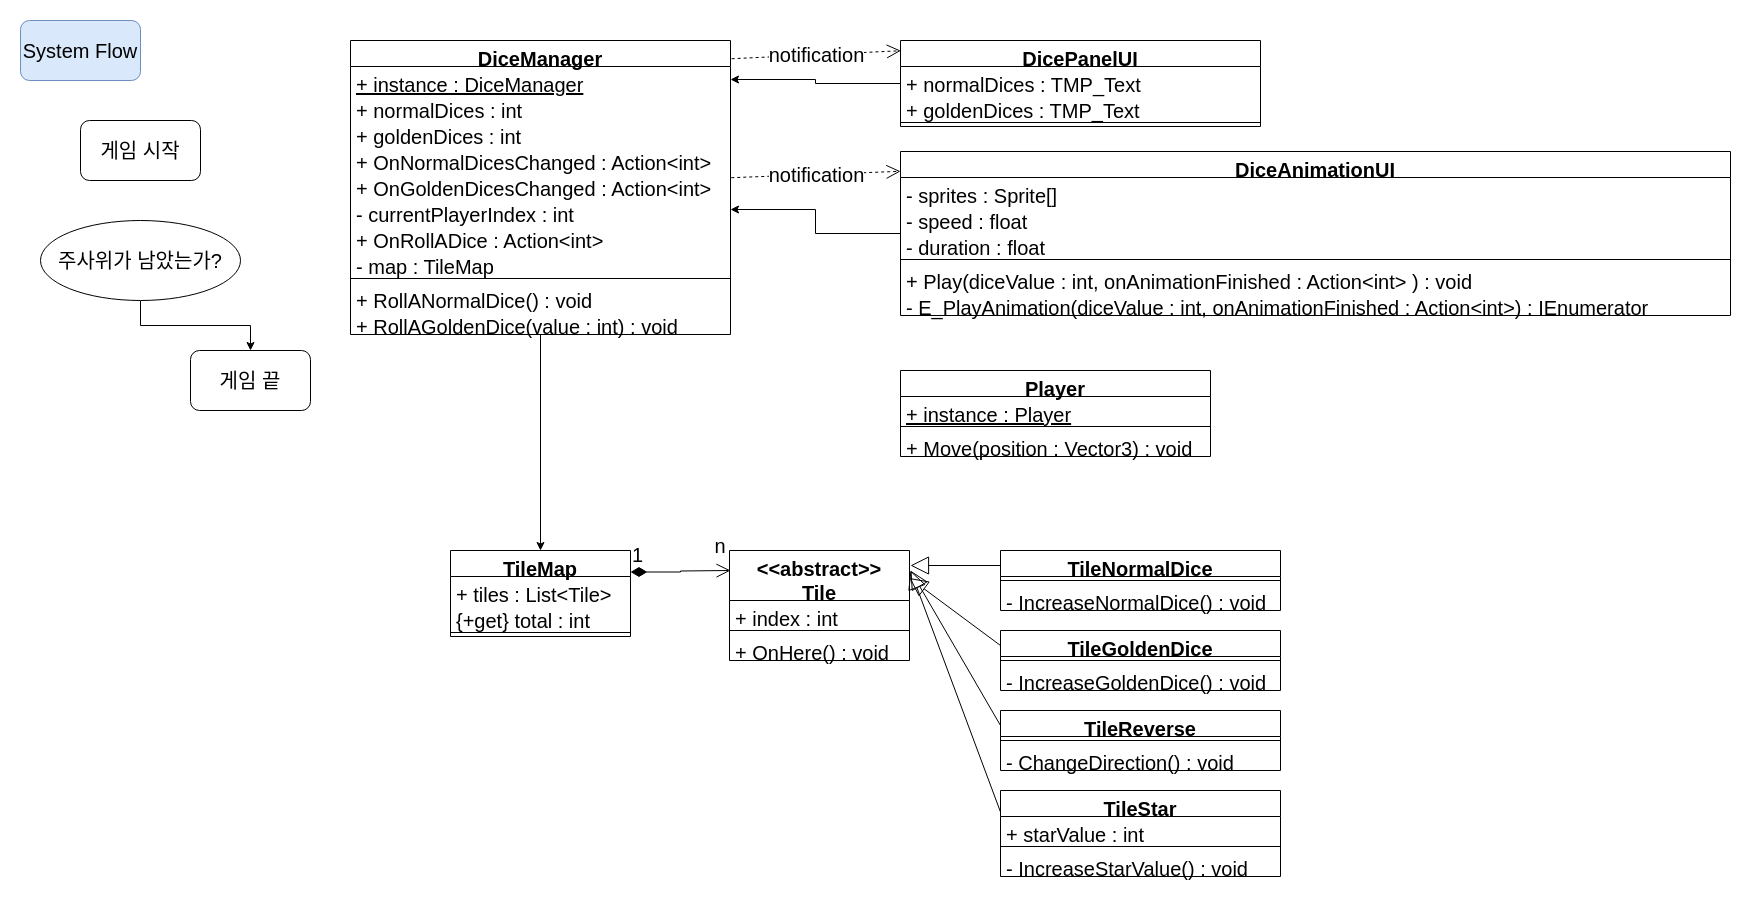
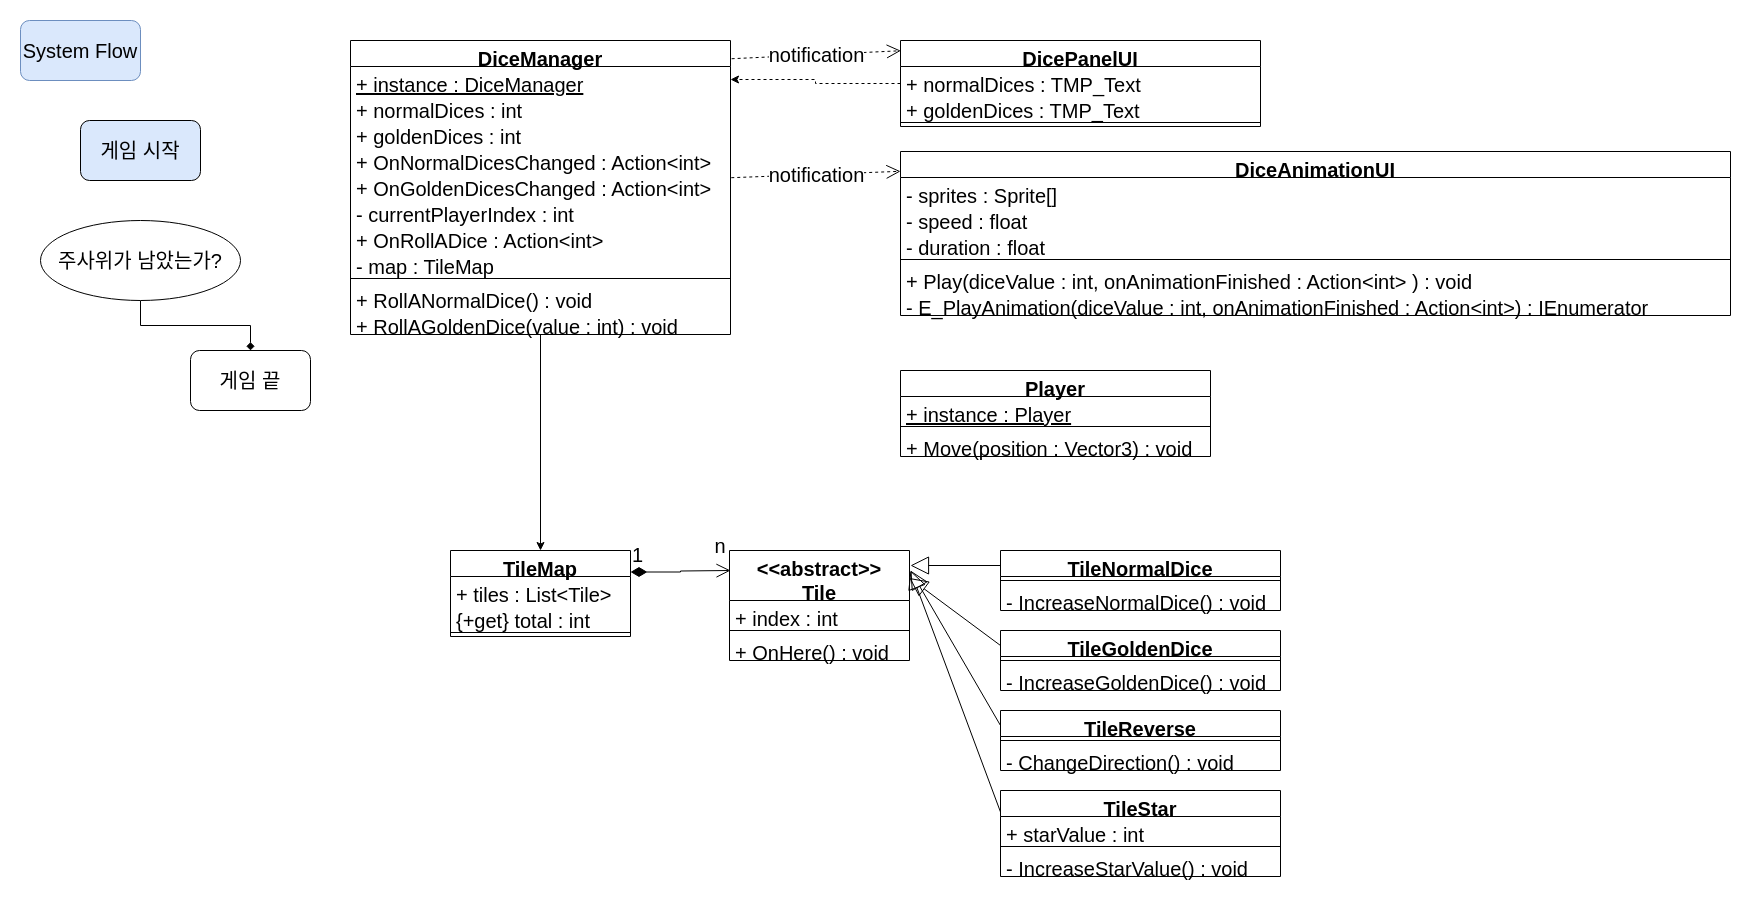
edge "DicePanelUI" -> "+ instance : DiceManager": style solid -> dashed
node "게임 시작": fillcolor #ffffff -> #dae8fc
edge "DiceAnimationUI" -> "- currentPlayerIndex : int": removed
edge "주사위가 남았는가?" -> "게임 끝": arrowhead classic -> diamond
